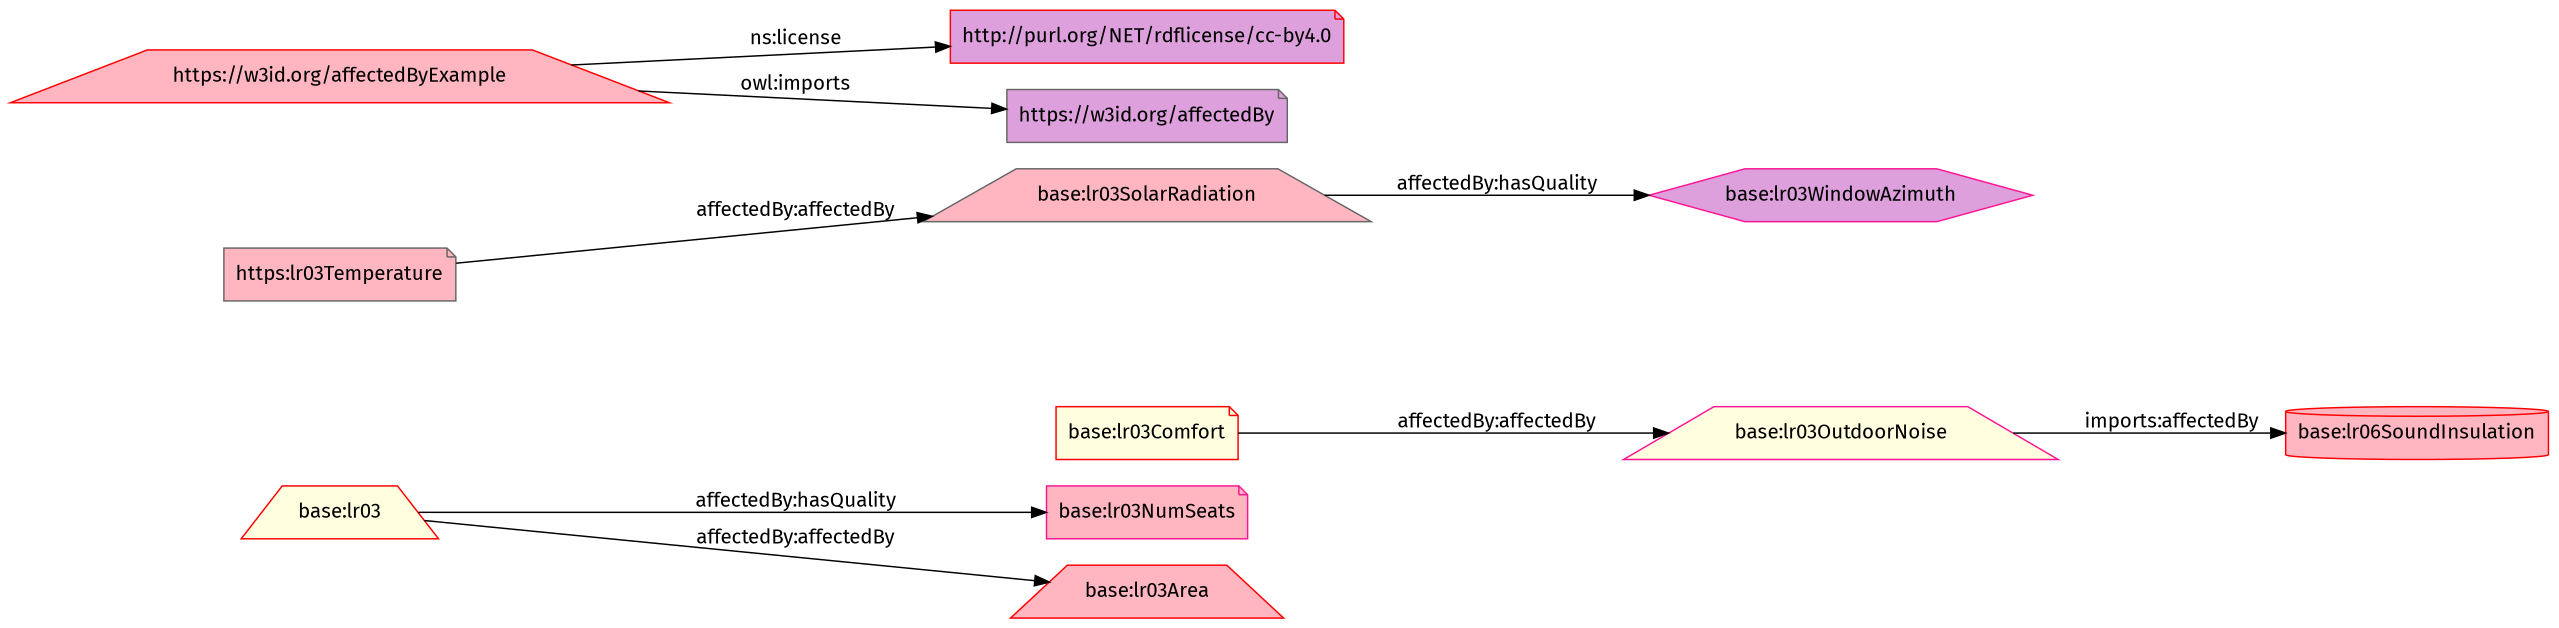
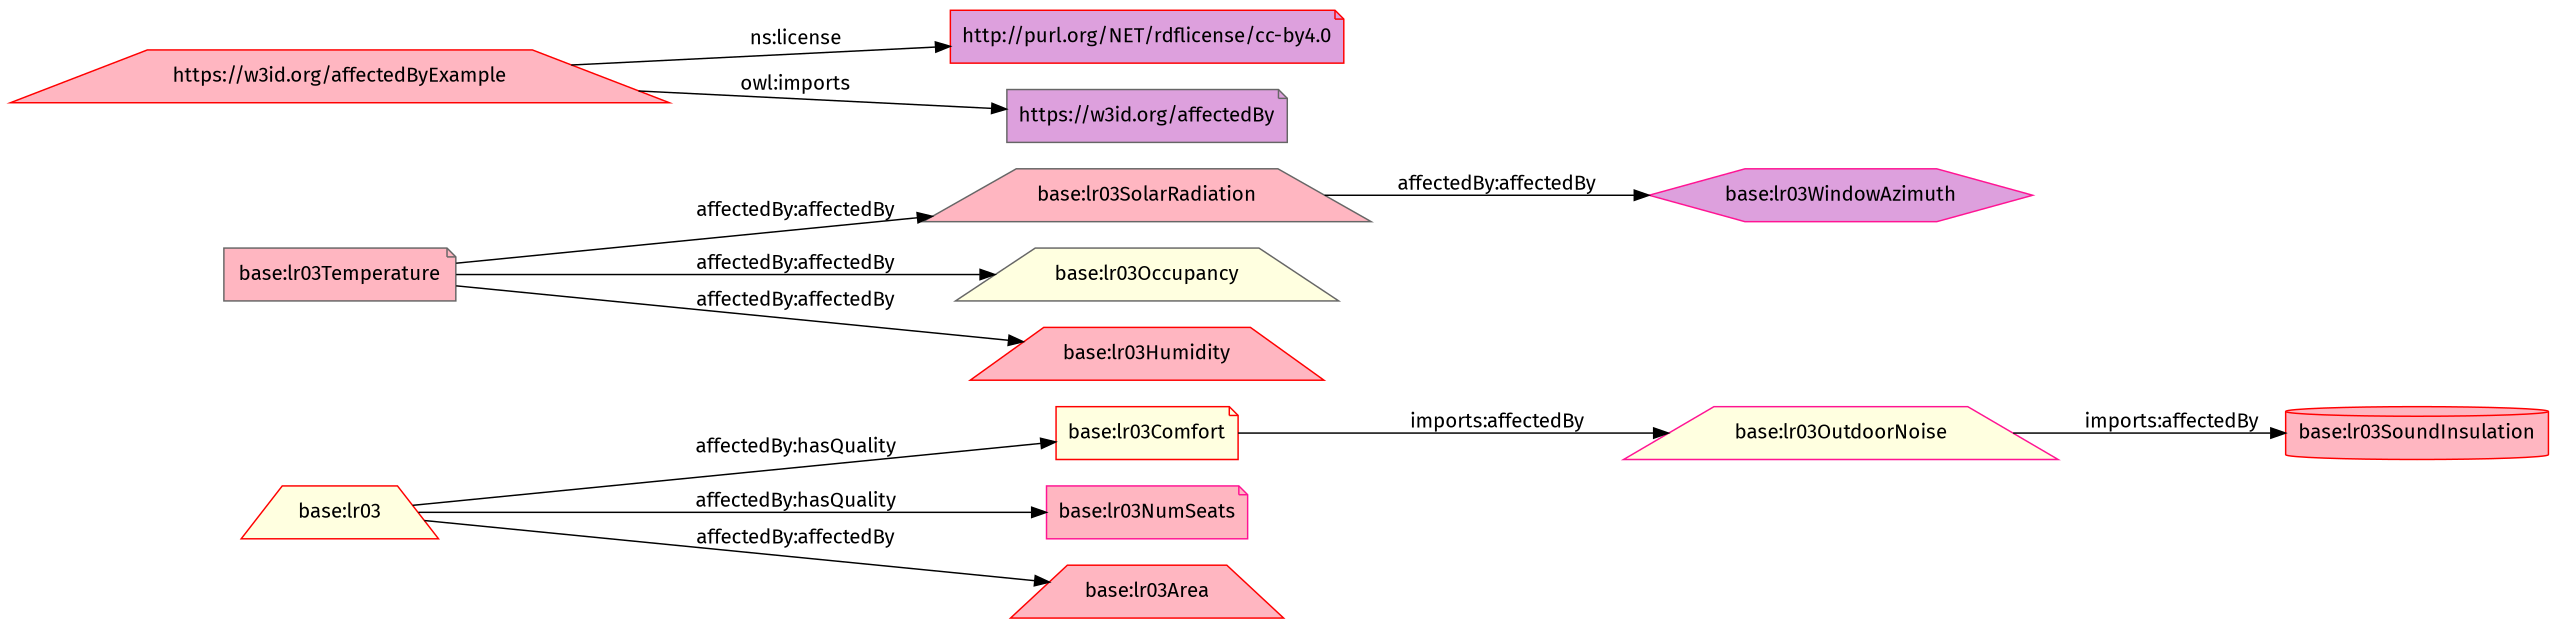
edge "base:lr03SolarRadiation" -> "base:lr03WindowAzimuth": label "affectedBy:hasQuality" -> "affectedBy:affectedBy"
node "https:lr03Temperature": label "https:lr03Temperature" -> "base:lr03Temperature"
node "base:lr03Occupancy": added
node "base:lr03Humidity": added
edge "base:lr03Comfort" -> "base:lr03OutdoorNoise": label "affectedBy:affectedBy" -> "imports:affectedBy"
node "base:lr06SoundInsulation": label "base:lr06SoundInsulation" -> "base:lr03SoundInsulation"
edge "base:lr03" -> "base:lr03Comfort": added, label "affectedBy:hasQuality"
